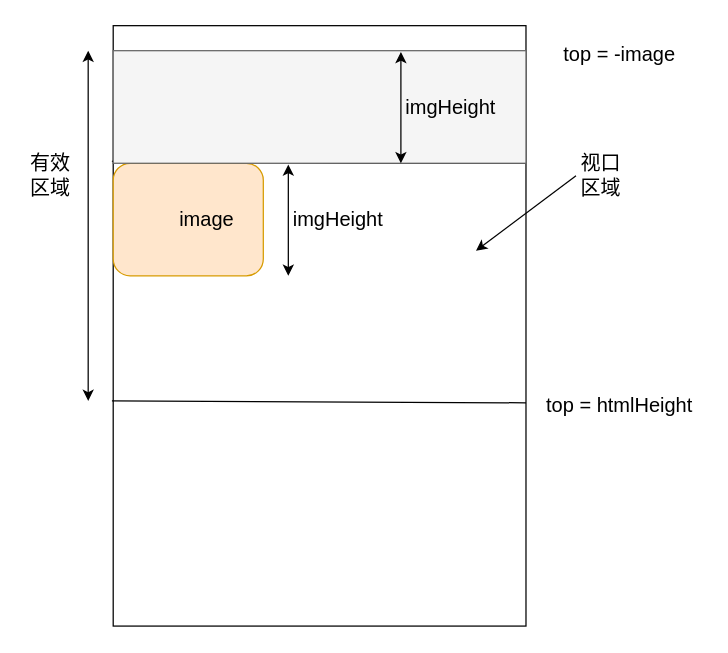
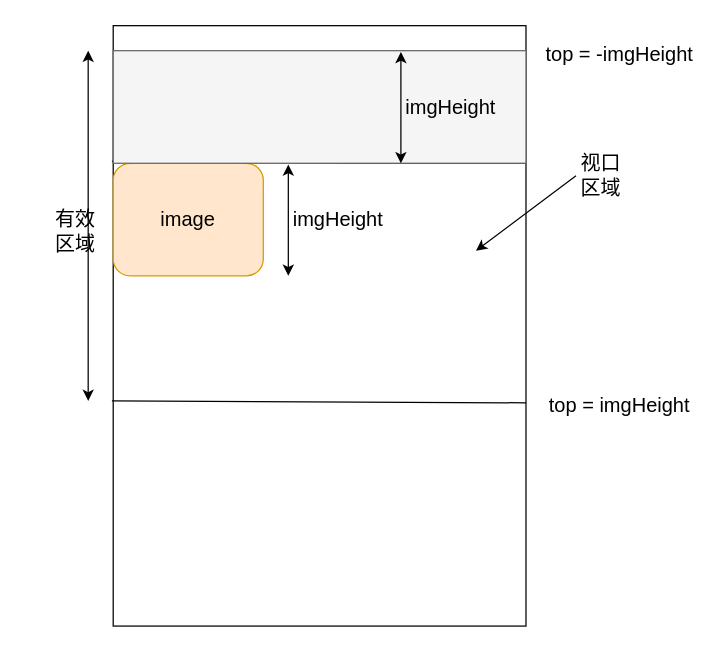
node "top = -image": label "top = -image" -> "top = -imgHeight"
node "有效区域": moved (51, 176) -> (76, 232)
node "image": moved (207, 219) -> (188, 219)
node "top = htmlHeight": label "top = htmlHeight" -> "top = imgHeight"
